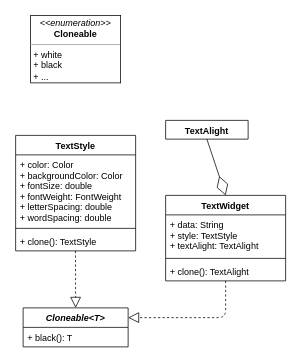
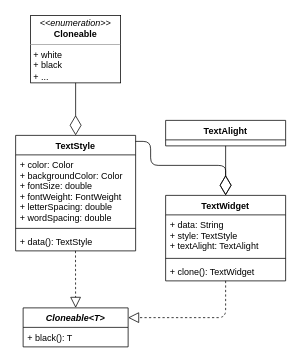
edge "<<enumeration>> Cloneable + white + black + ..." -> "TextStyle": added
node "TextAlight": size 83x19 -> 120x26
edge "TextStyle" -> "TextWidget": added
node "+ clone(): TextStyle": label "+ clone(): TextStyle" -> "+ data(): TextStyle"
node "+ clone(): TextAlight": label "+ clone(): TextAlight" -> "+ clone(): TextWidget"
